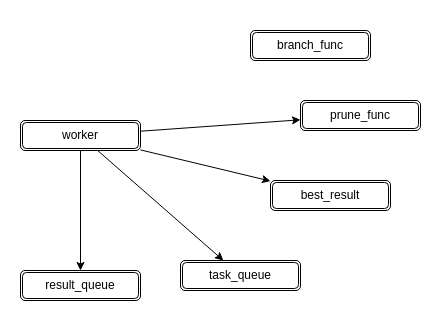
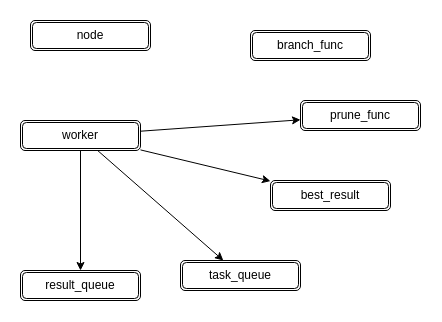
node "node": added
